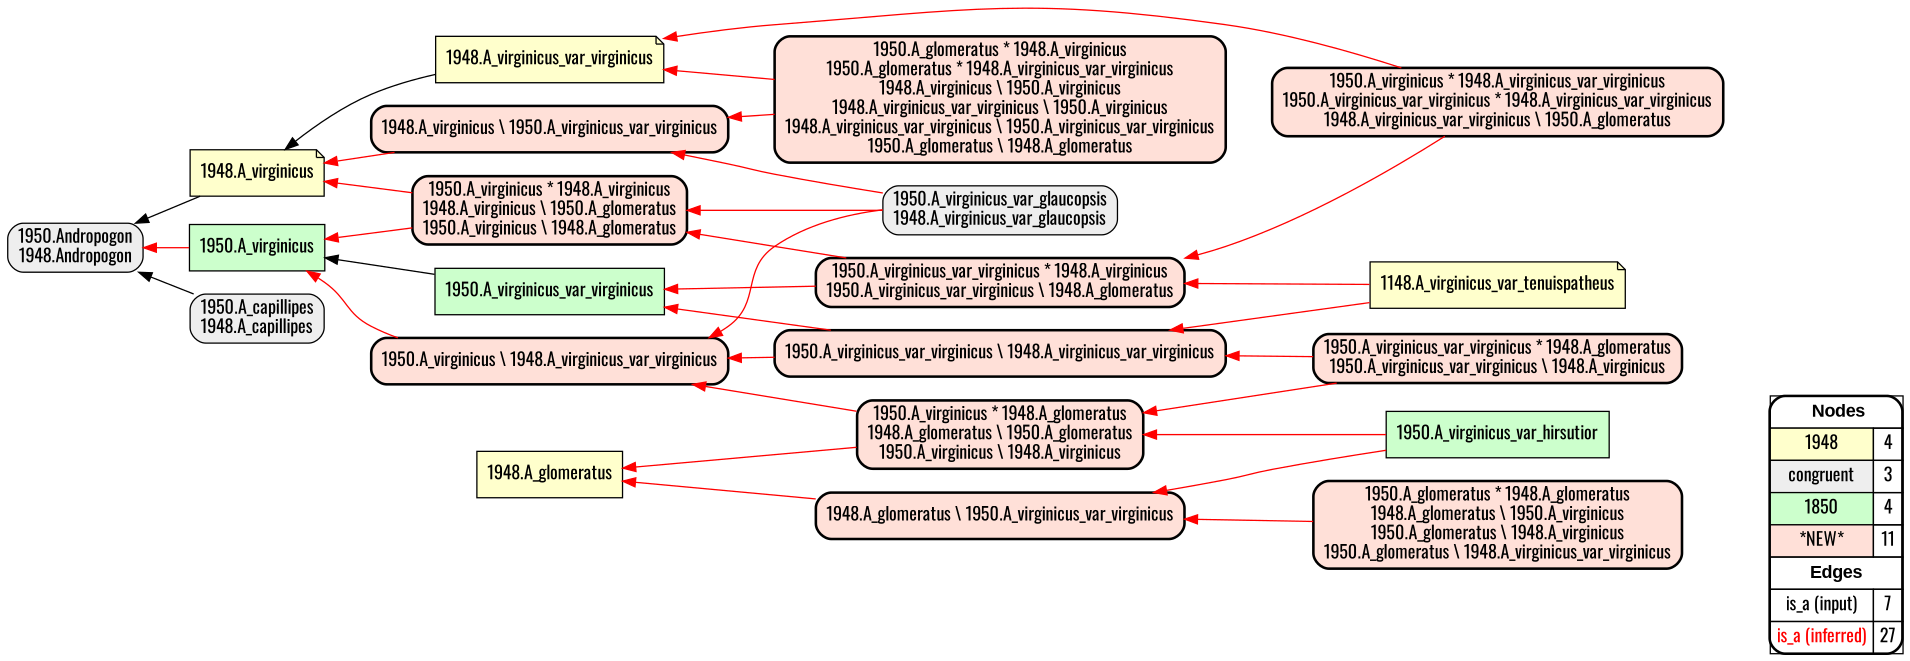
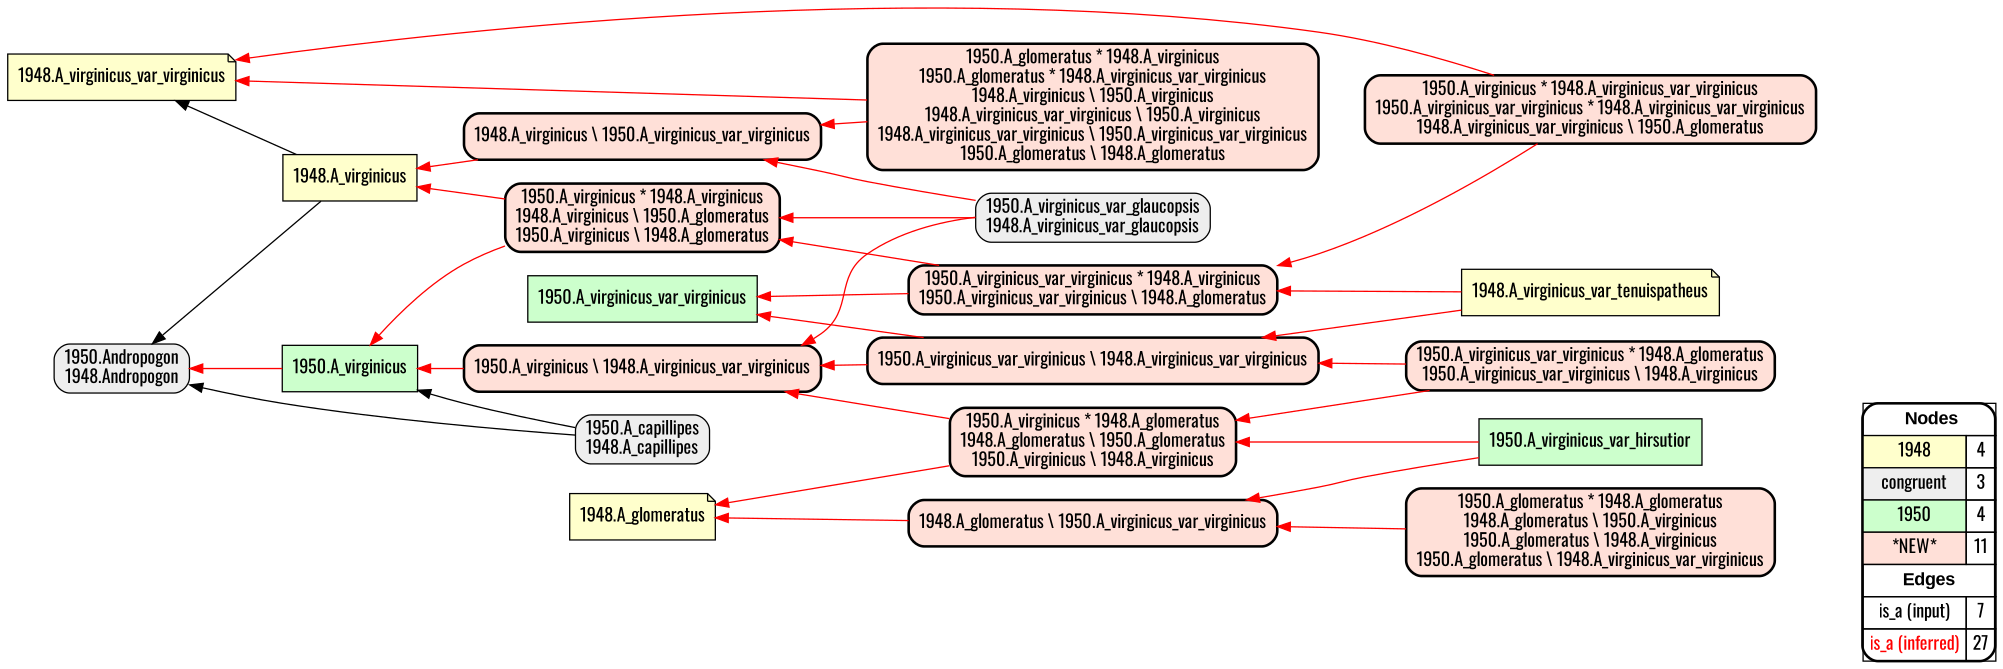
edge "1948.A_virginicus_var_virginicus" -> "1948.A_virginicus": reversed
node "1948.A_virginicus": shape note -> box
edge "1950.A_virginicus_var_virginicus" -> "1950.A_virginicus": now "1950.A_capillipes 1948.A_capillipes" -> "1950.A_virginicus"
node "1148.A_virginicus_var_tenuispatheus": label "1148.A_virginicus_var_tenuispatheus" -> "1948.A_virginicus_var_tenuispatheus"
node "1948.A_glomeratus": shape box -> note
node "Nodes": text "1850" -> "1950"
